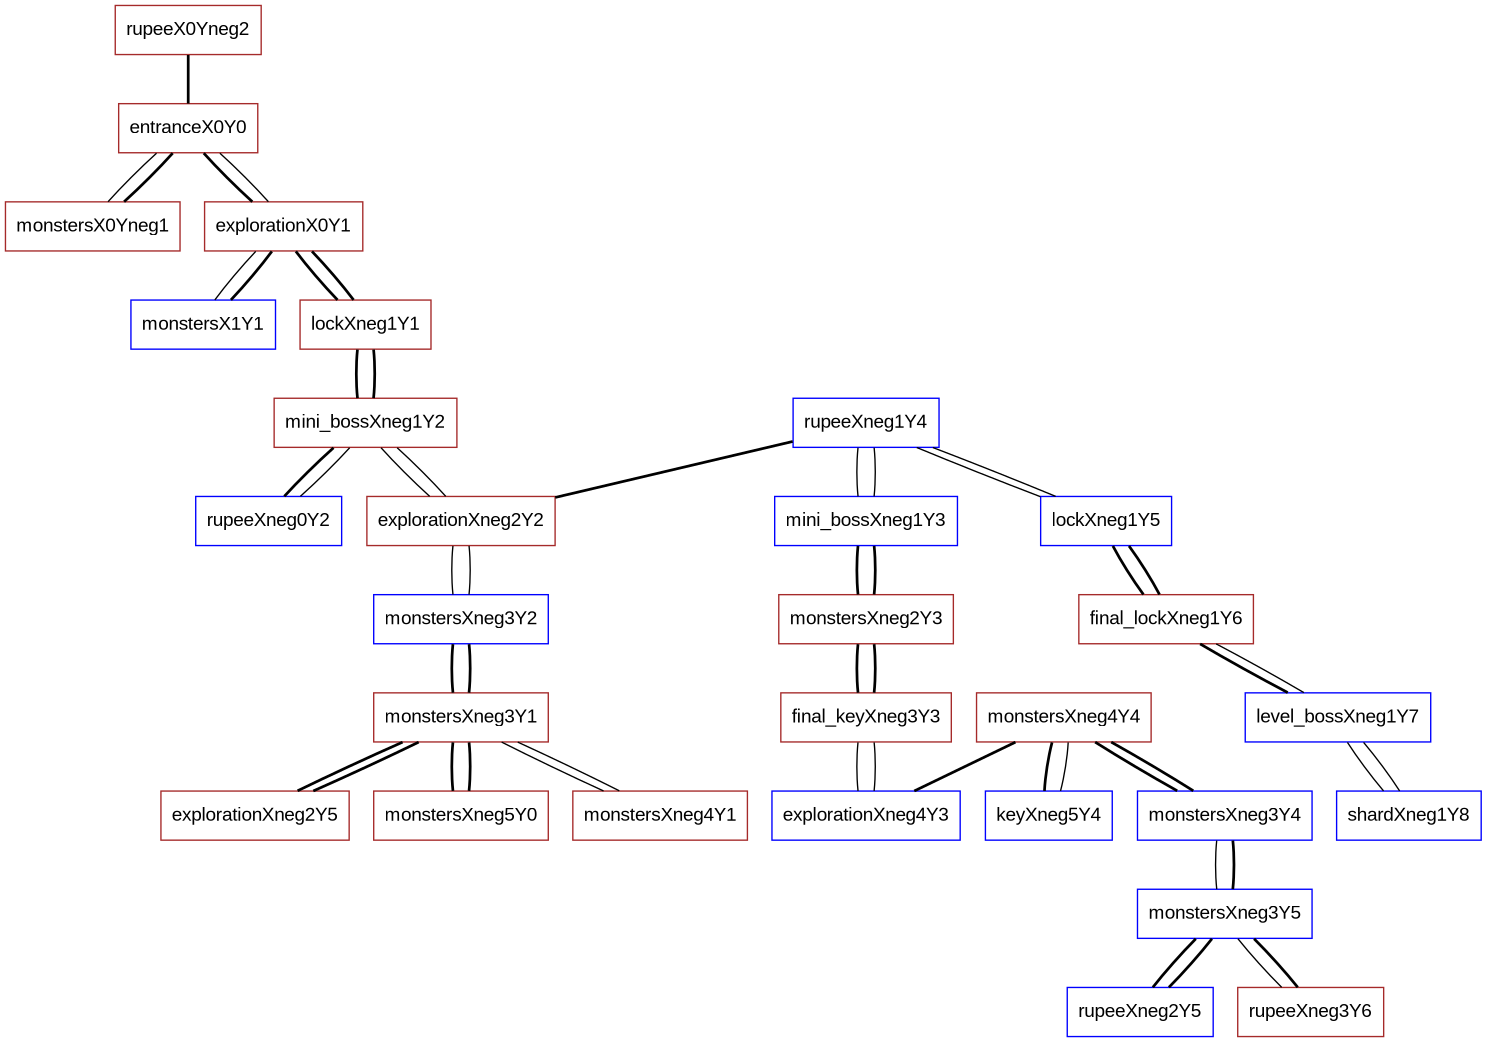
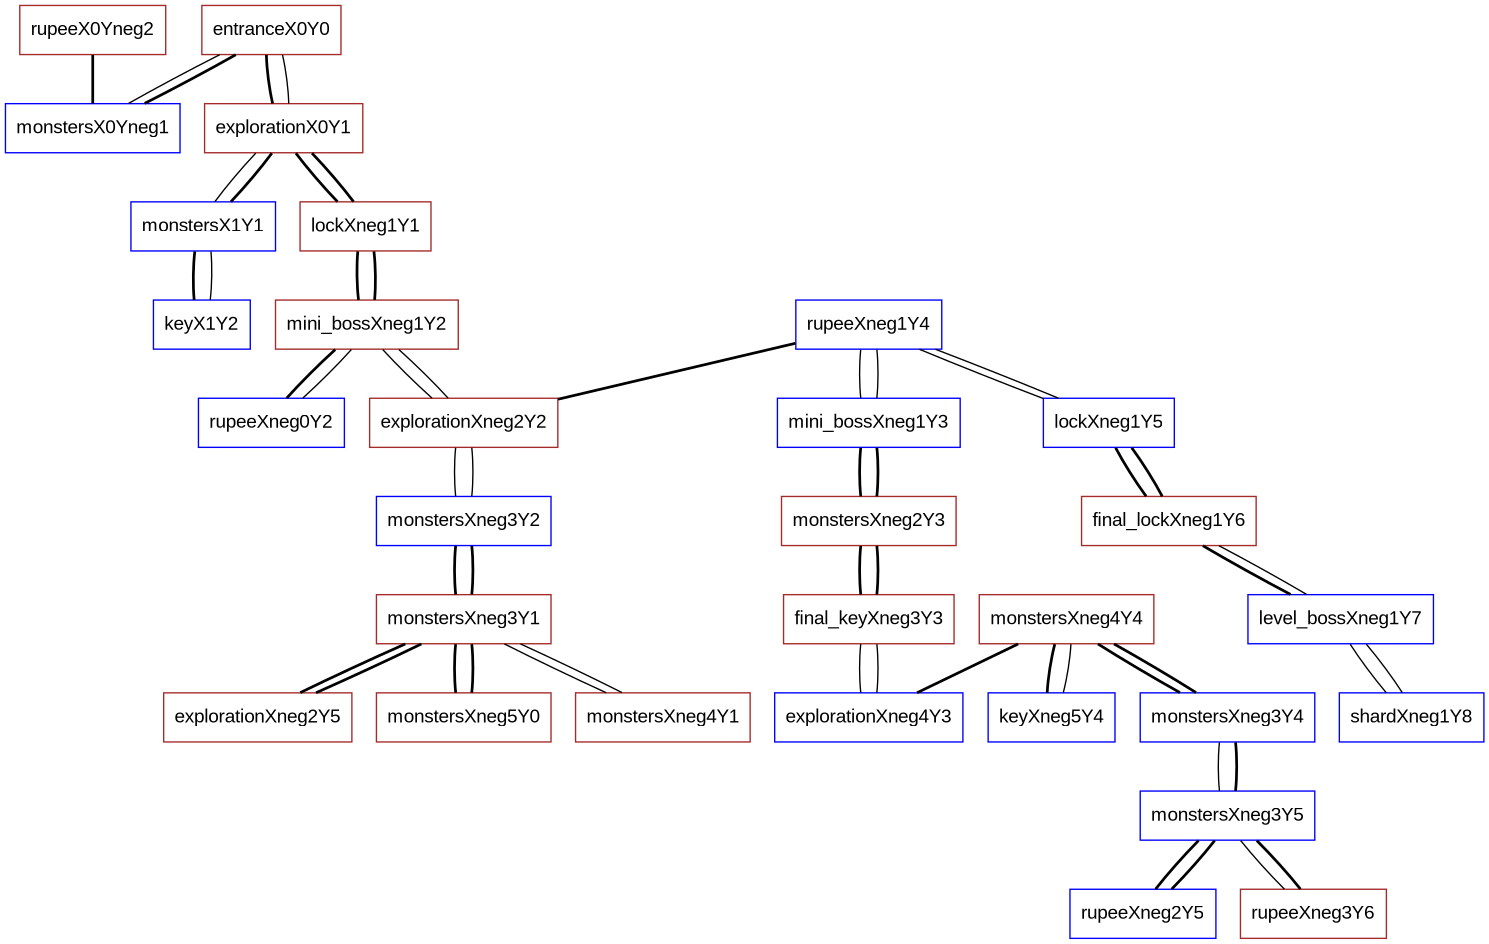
edge "rupeeX0Yneg2" -- "entranceX0Y0": now "rupeeX0Yneg2" -- "monstersX0Yneg1"
node "monstersX0Yneg1": color brown -> blue
node "keyX1Y2": added
